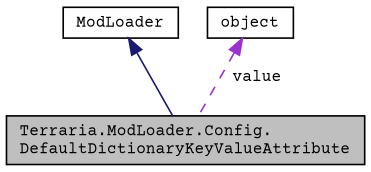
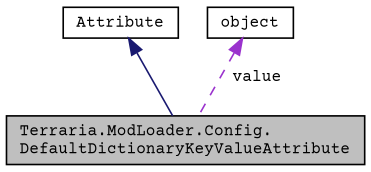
node "ModLoader": label "ModLoader" -> "Attribute"
